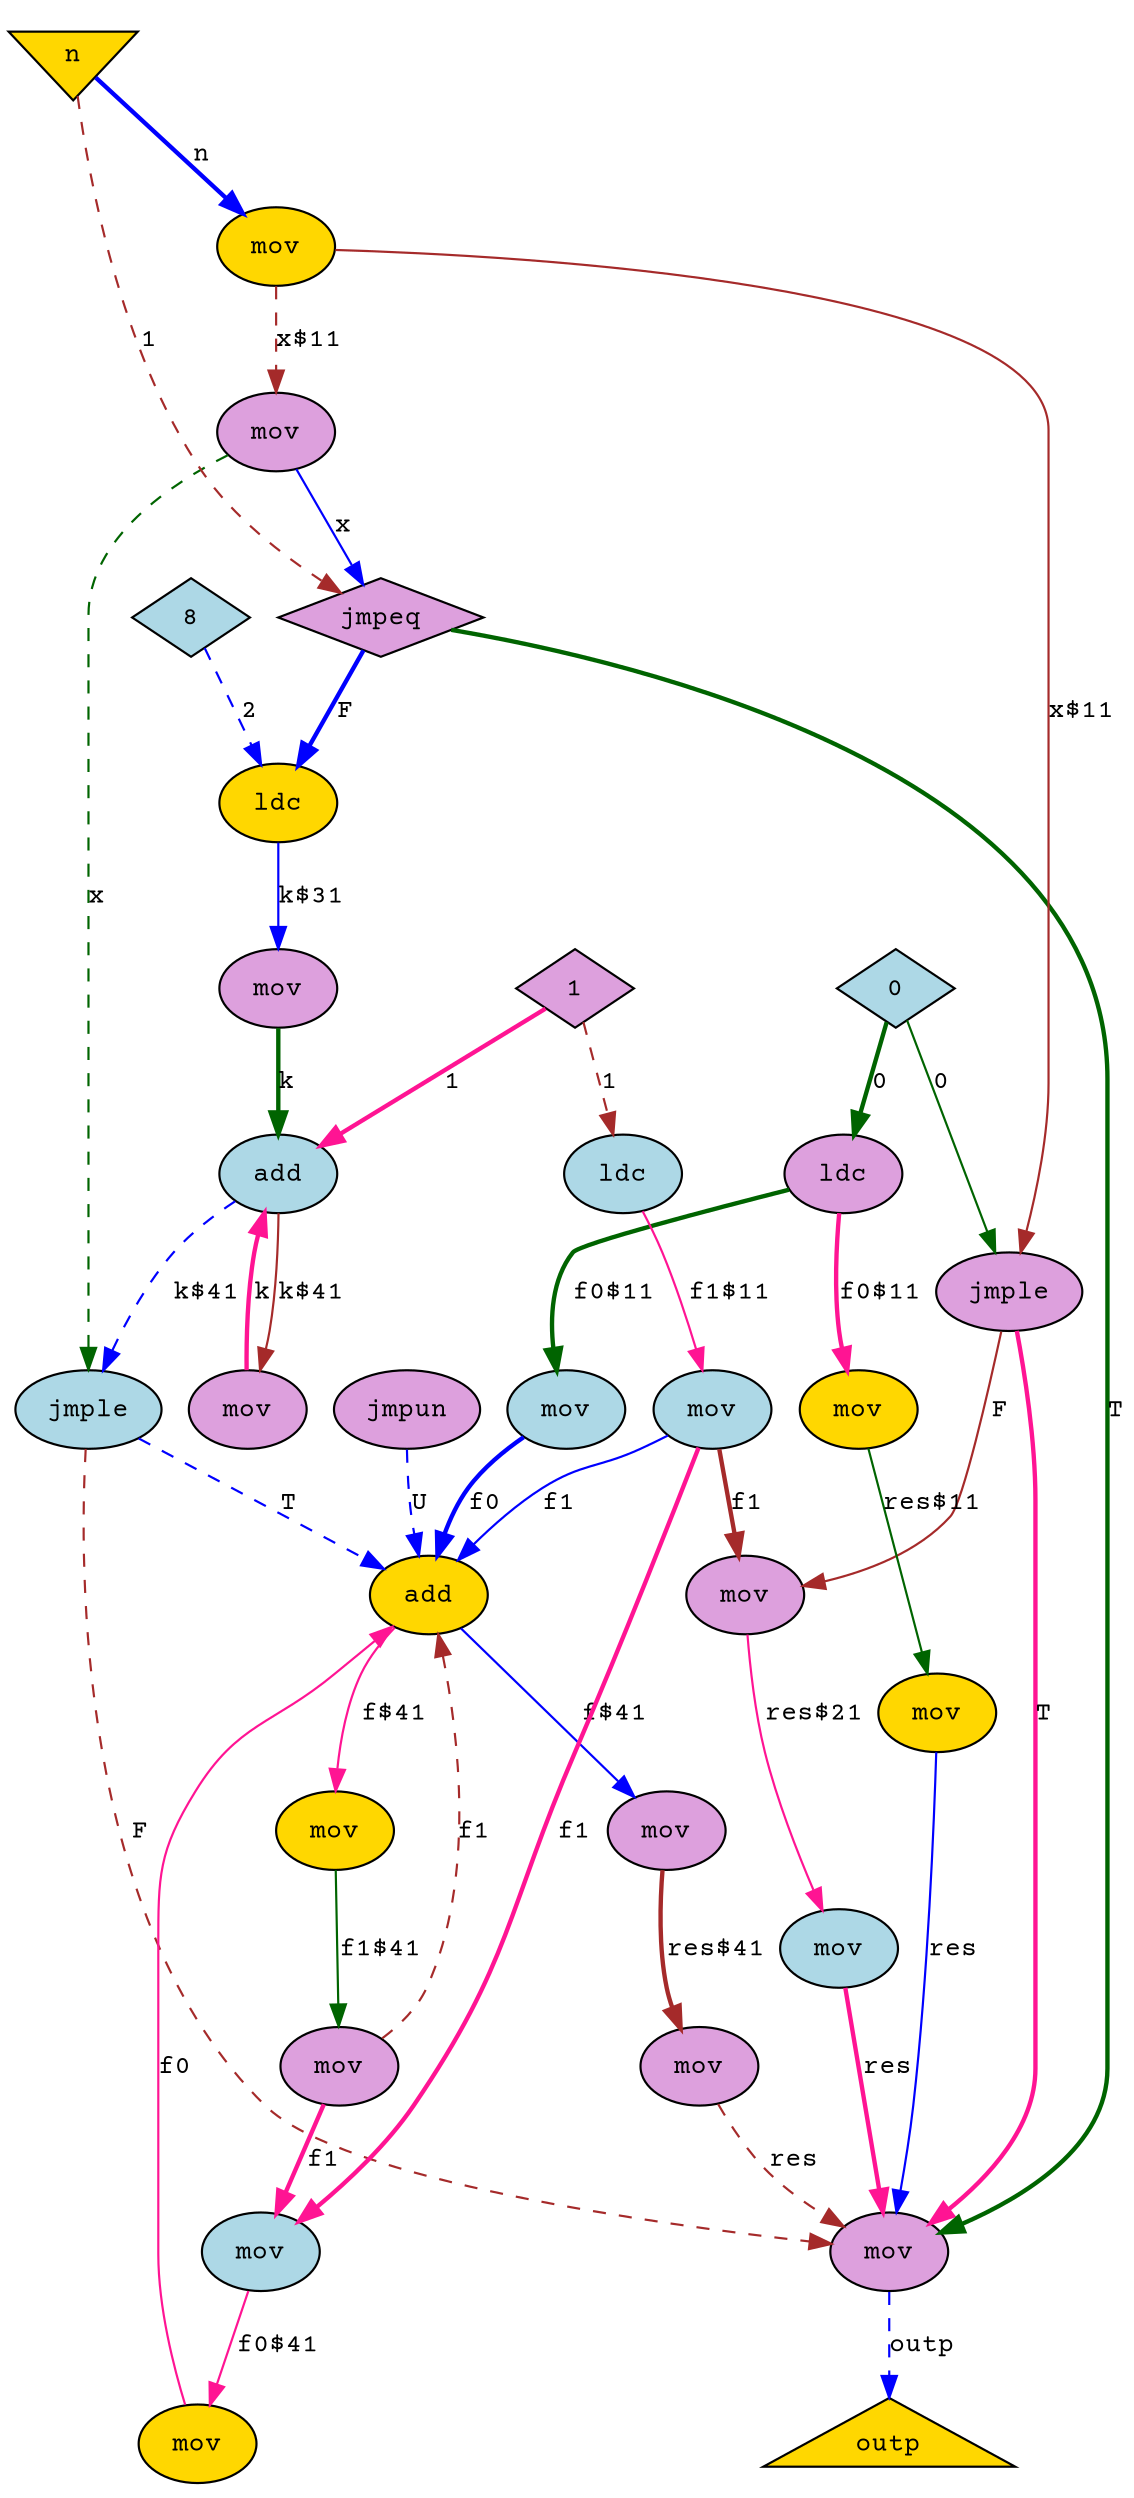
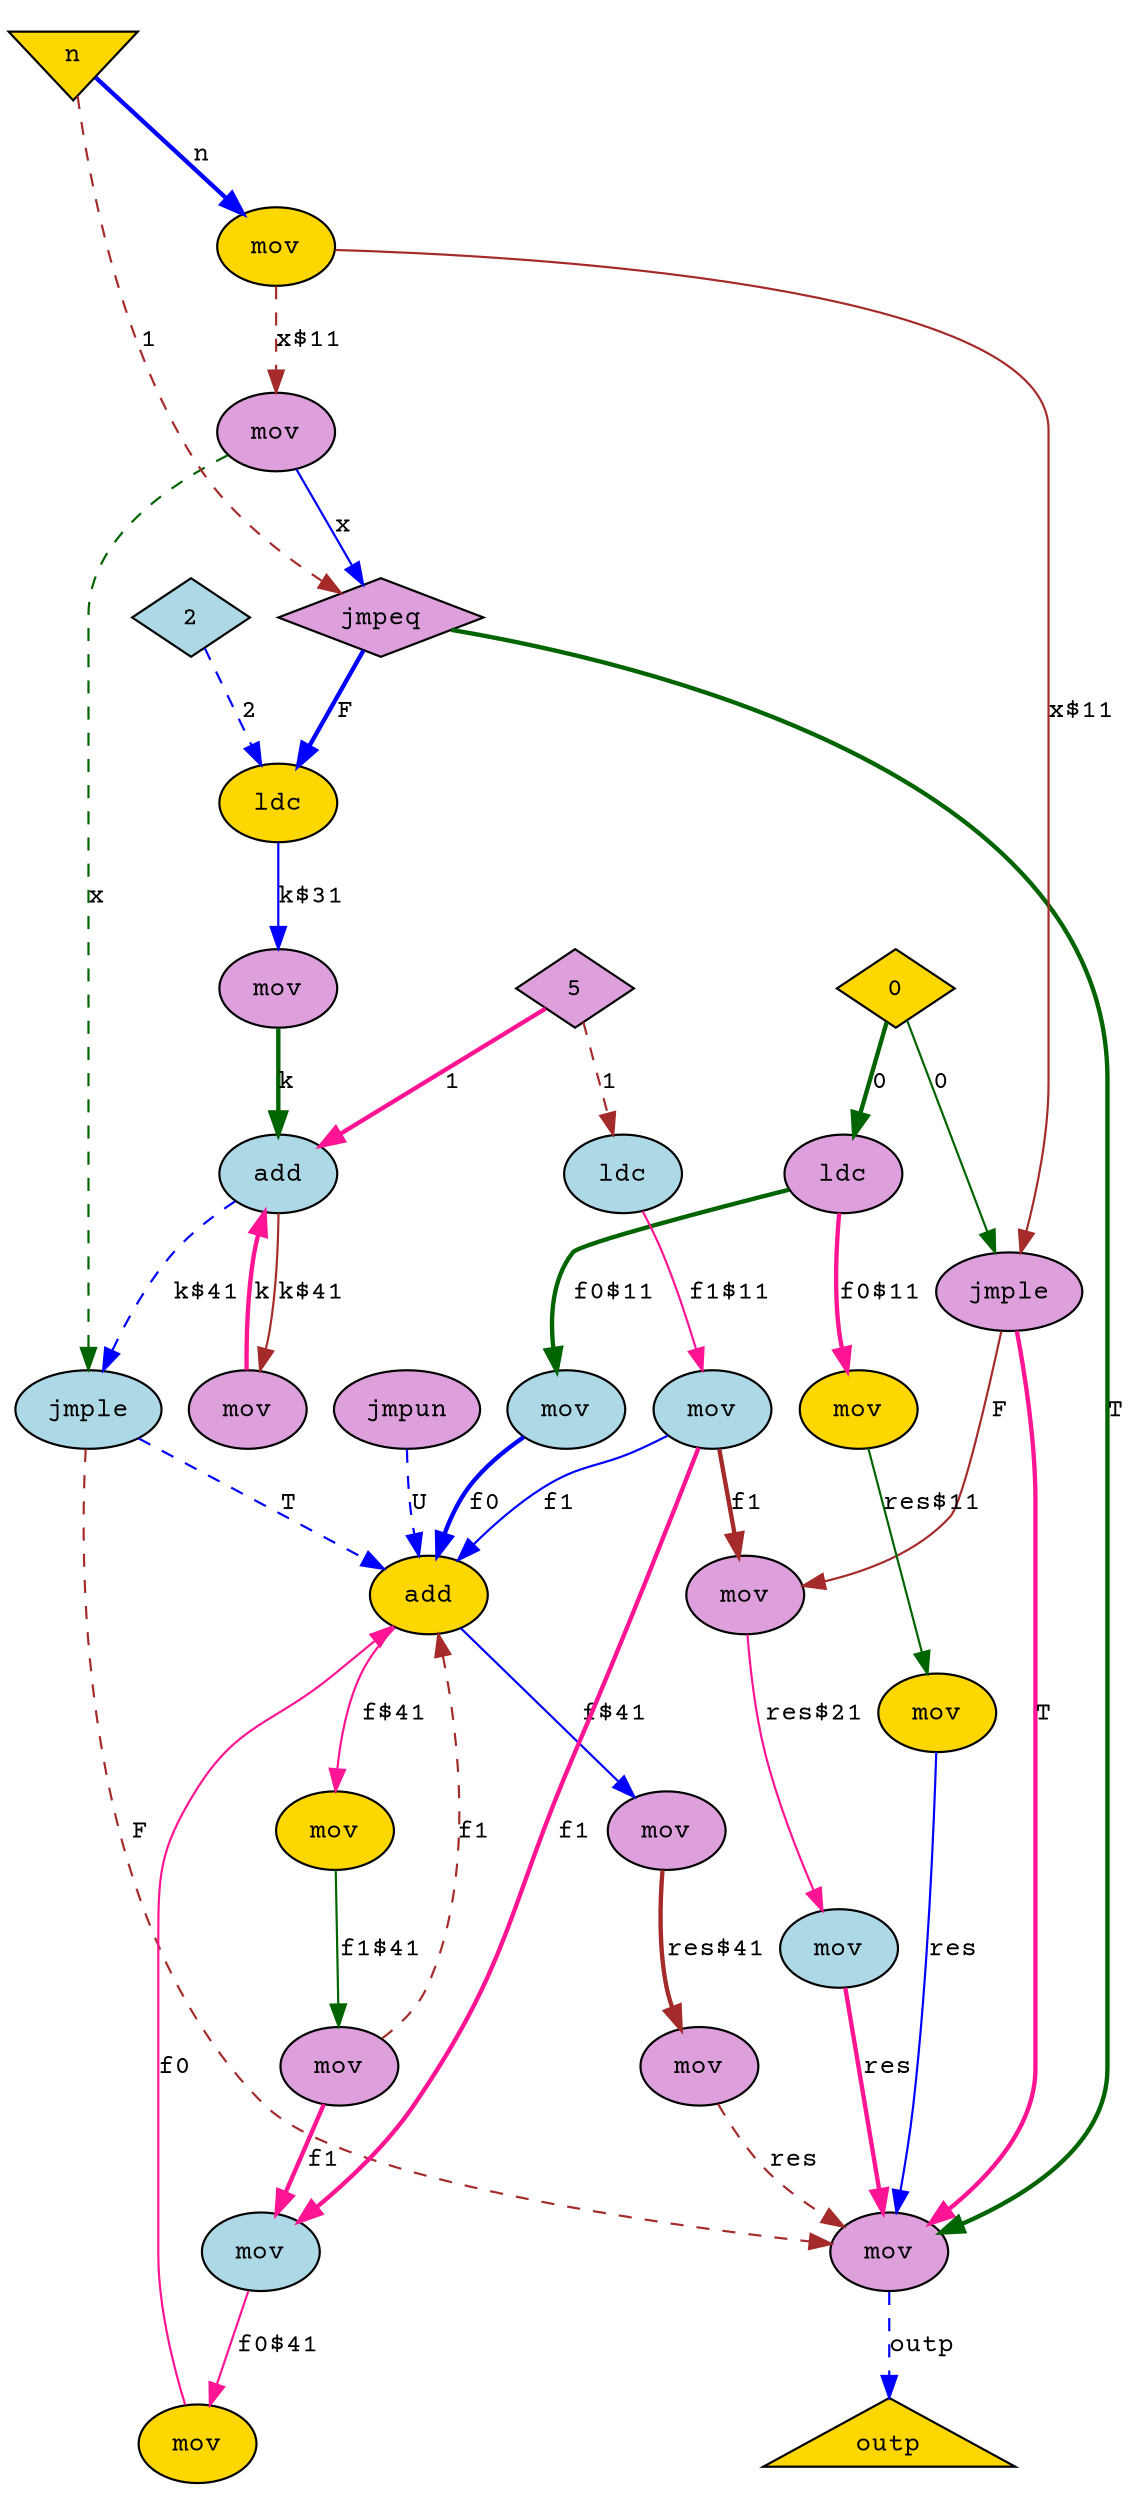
node "8": label "8" -> "2"
node "1": label "1" -> "5"
node "0": fillcolor lightblue -> gold
